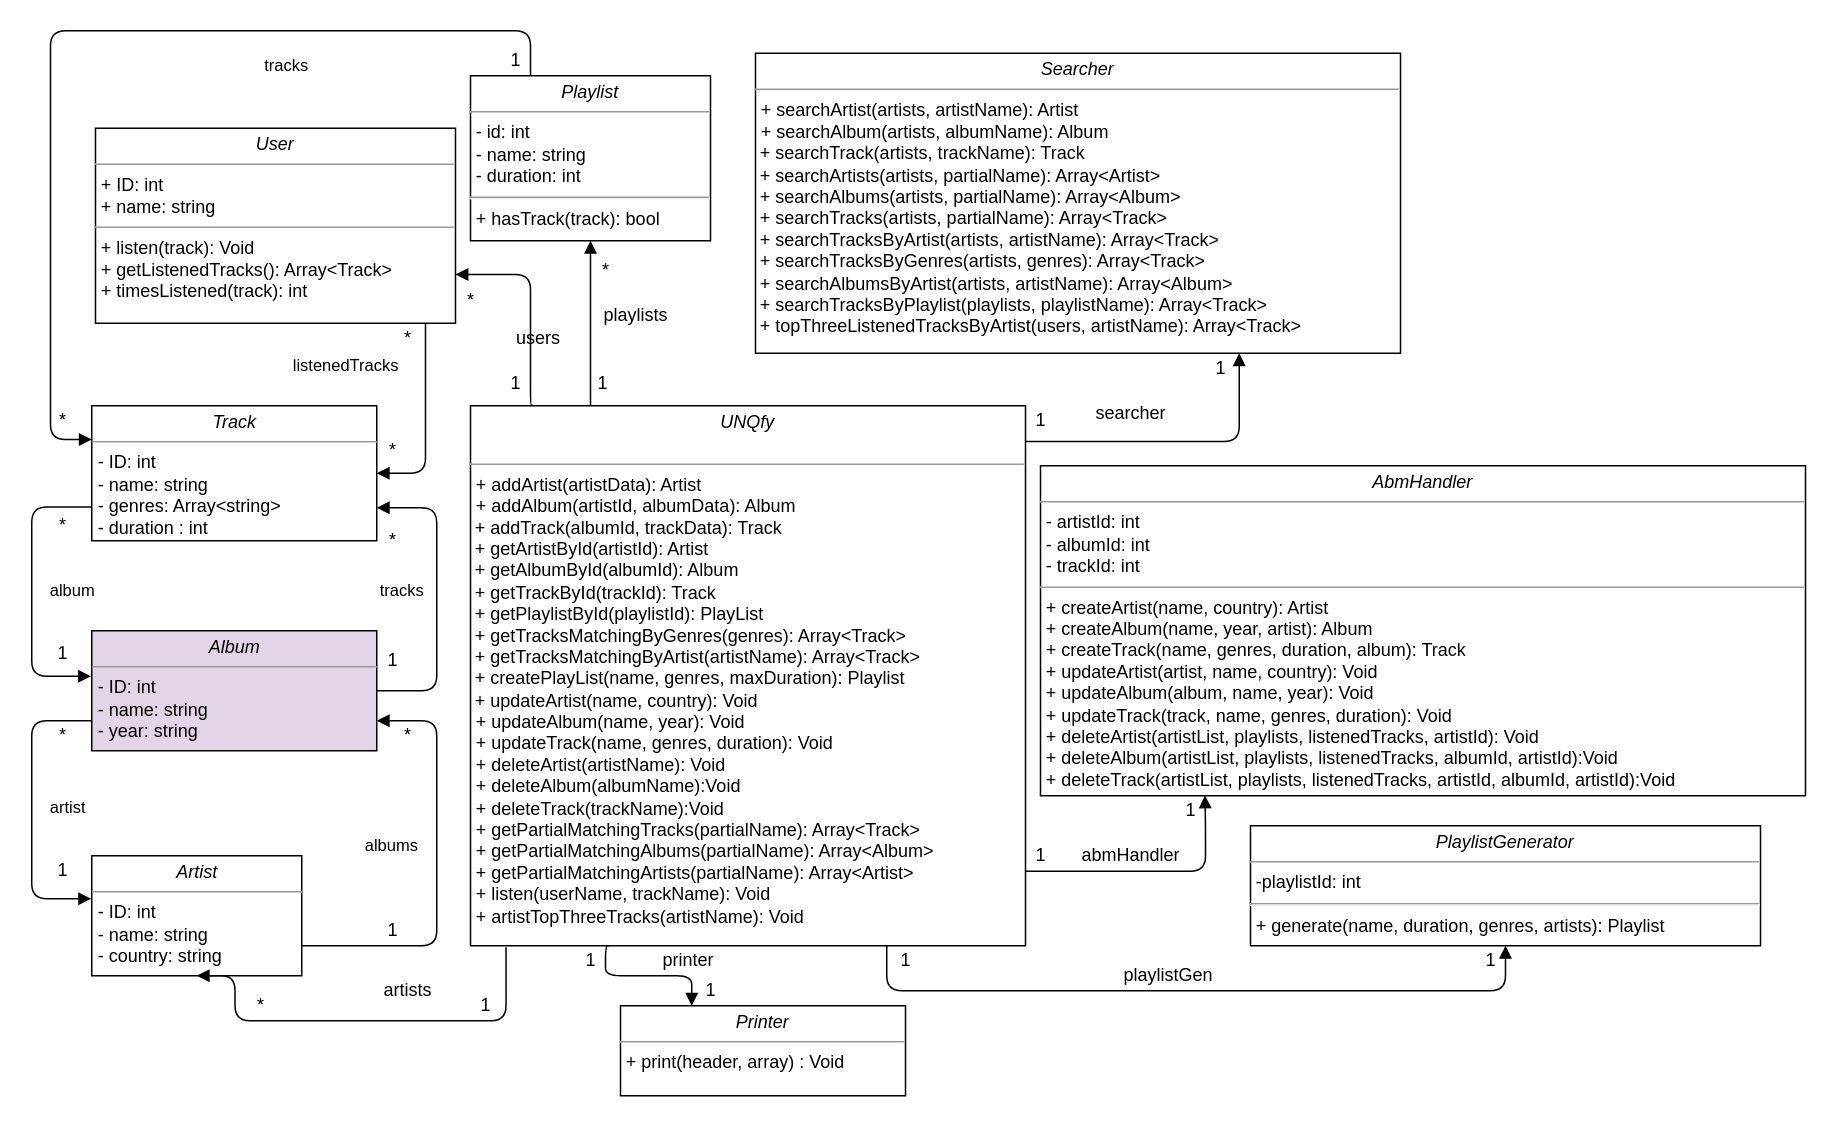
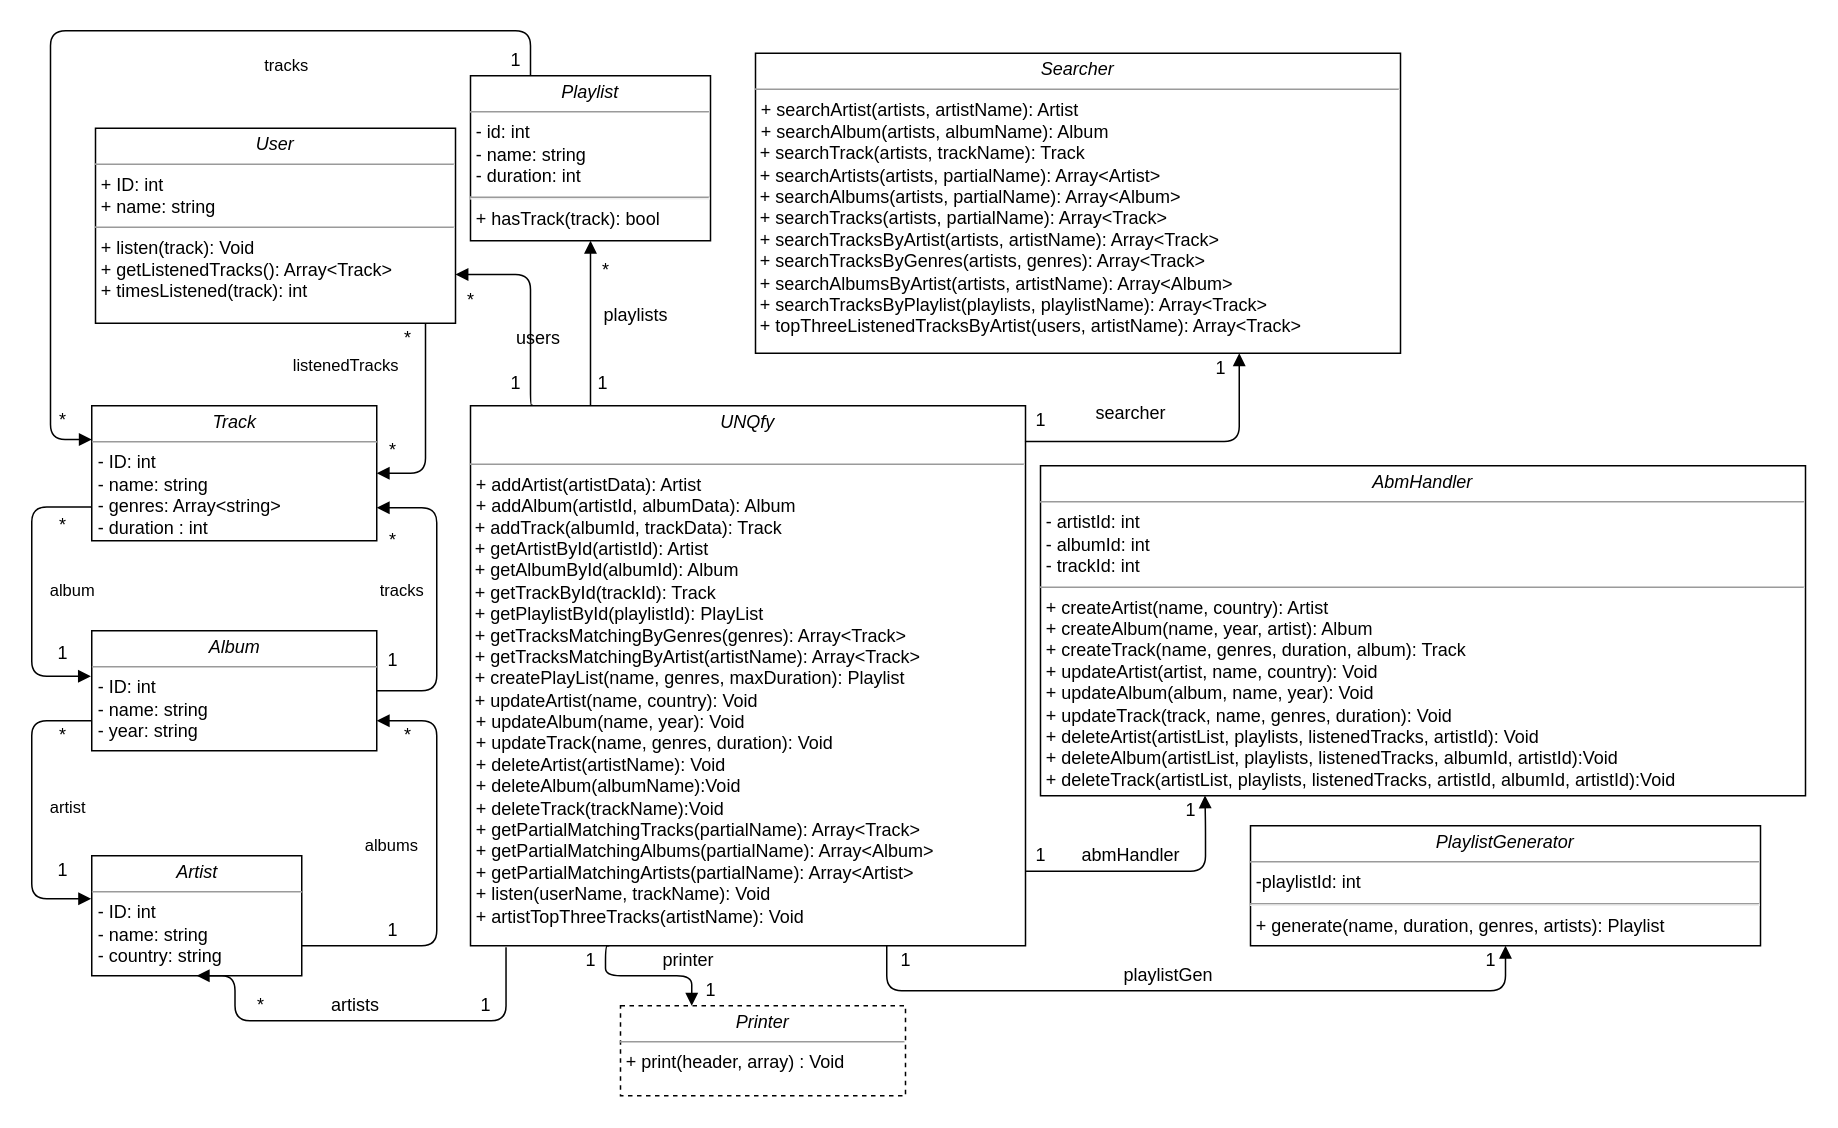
node "Album - ID: int - name: string - year: string": fillcolor #e1d5e7 -> #ffffff
node "artists": moved (407, 991) -> (354, 1006)
node "Printer + print(header, array) : Void": style solid -> dashed
